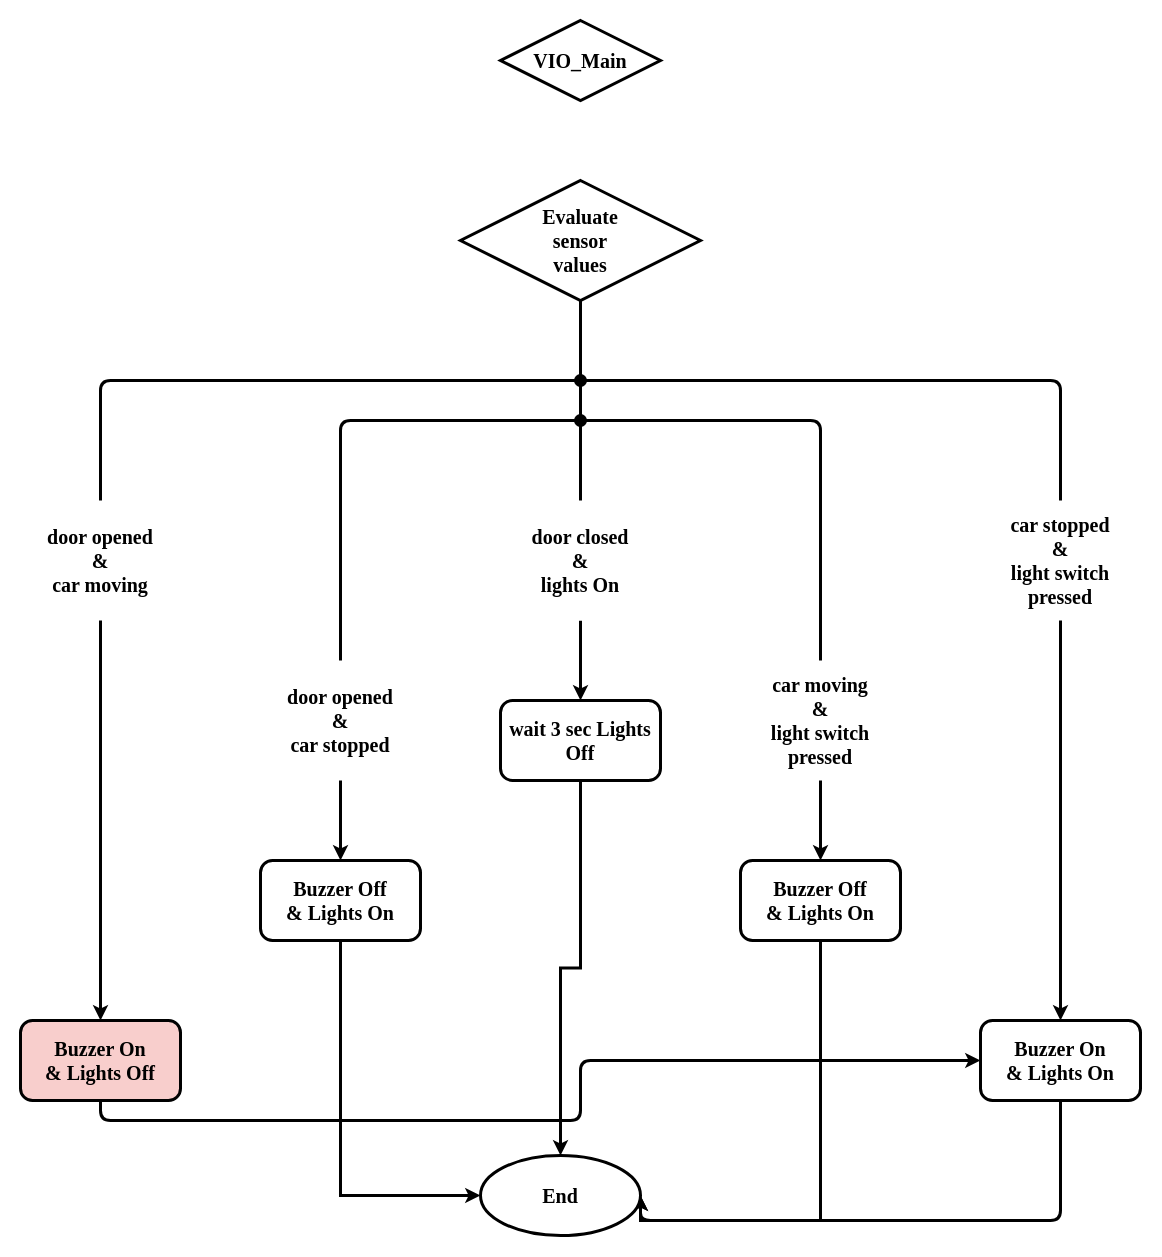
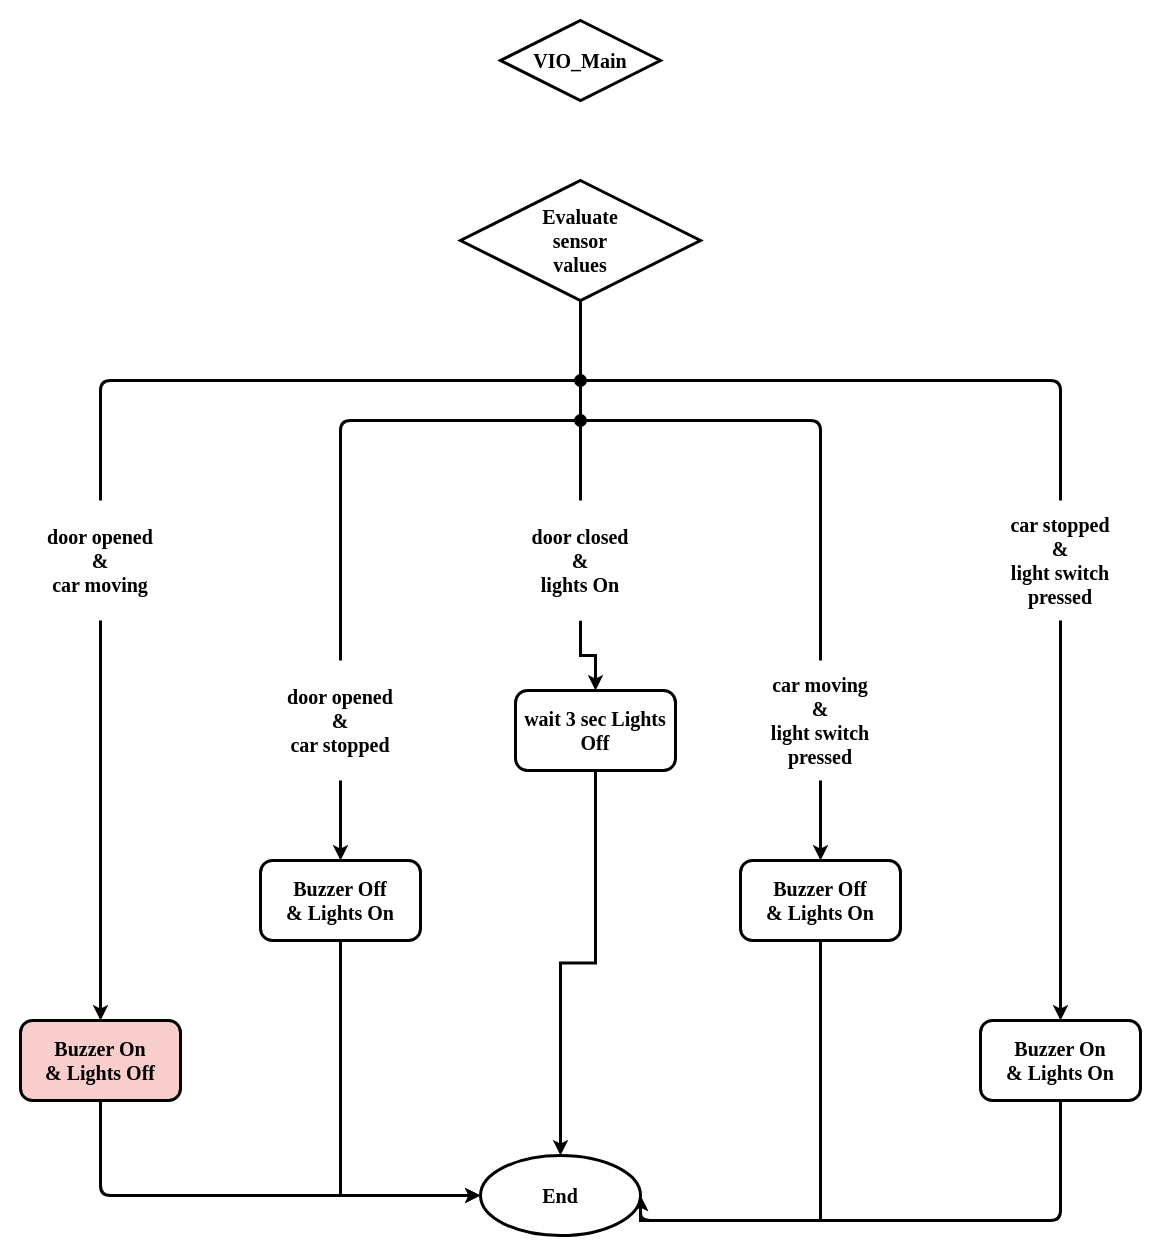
node "wait 3 sec Lights Off": moved (581, 741) -> (596, 731)
edge "Buzzer On& Lights Off" -> "Buzzer On & Lights On": now "Buzzer On& Lights Off" -> "End"
